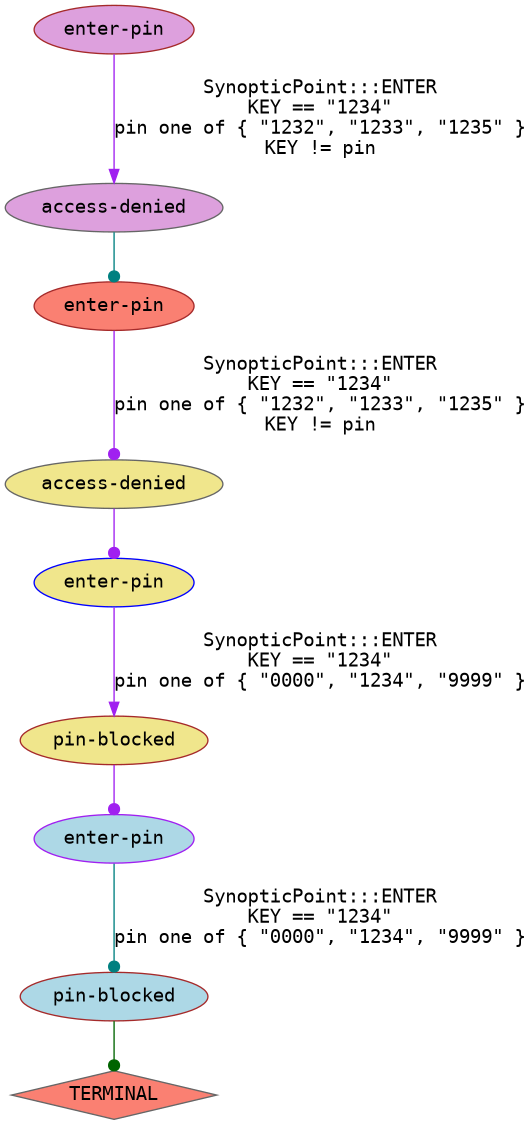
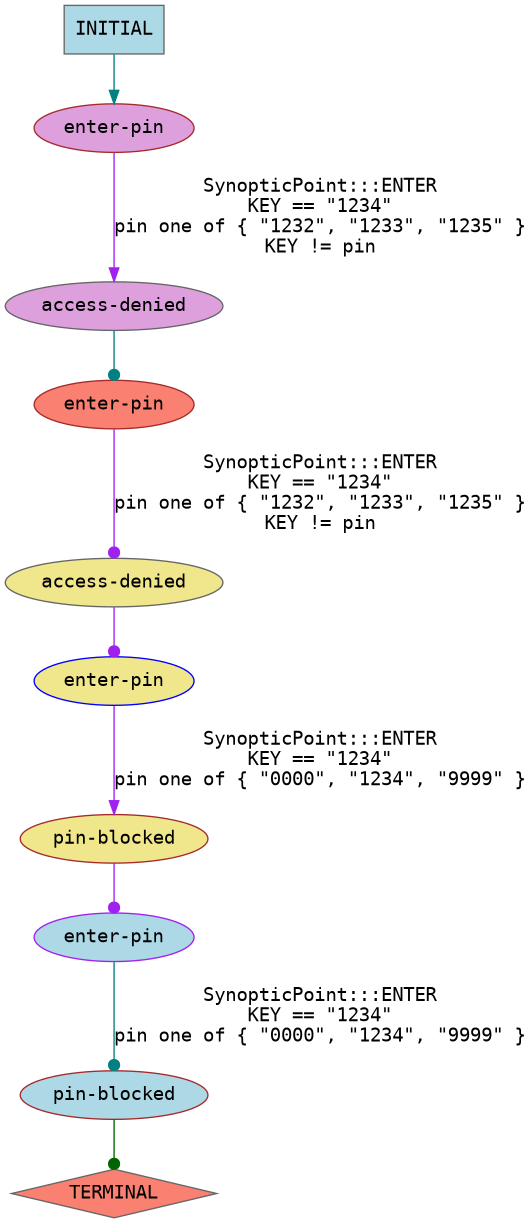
node "INITIAL": added
